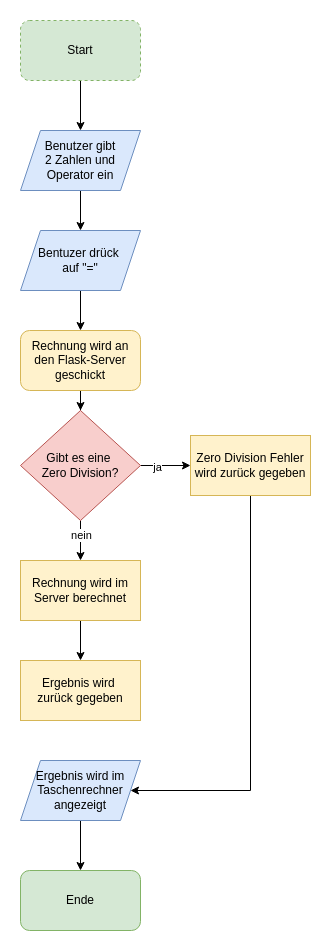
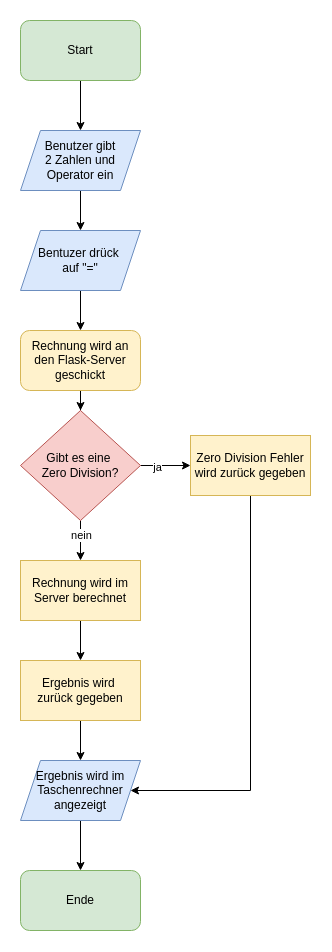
node "Start": style dashed -> solid
edge "Ergebnis wird zurück gegeben" -> "Ergebnis wird im Taschenrechner angezeigt": added
